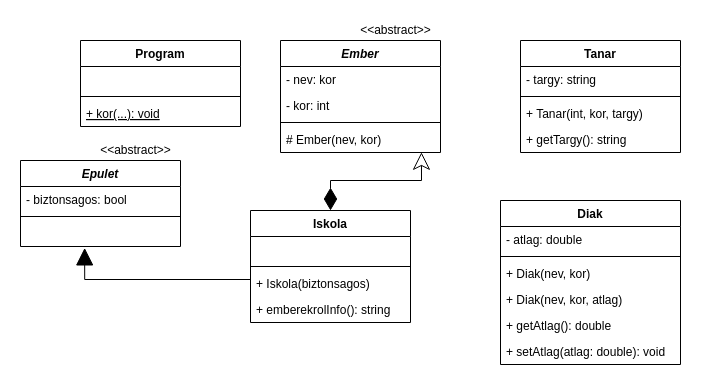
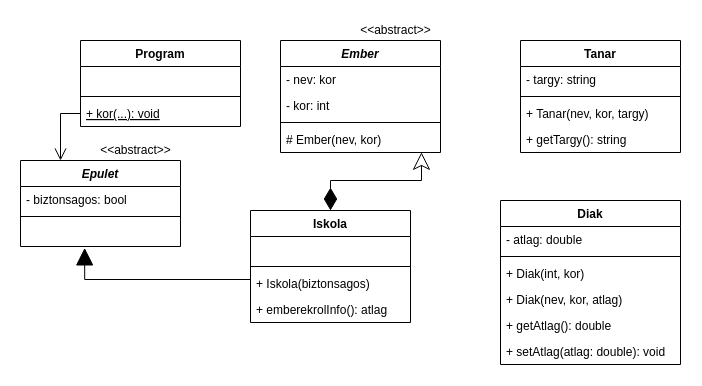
node "+ Tanar(int, kor, targy)": label "+ Tanar(int, kor, targy)" -> "+ Tanar(nev, kor, targy)"
edge "+ kor(...): void" -> "Epulet": added
node "+ Diak(nev, kor)": label "+ Diak(nev, kor)" -> "+ Diak(int, kor)"
node "+ emberekrolInfo(): string": label "+ emberekrolInfo(): string" -> "+ emberekrolInfo(): atlag"
